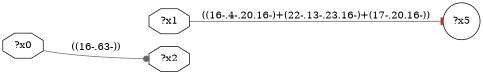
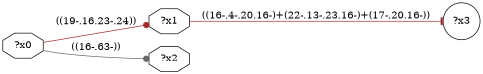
node "?x5": label "?x5" -> "?x3"
edge "?x0" -> "?x1": added, label "((19-.16.23-.24))"
